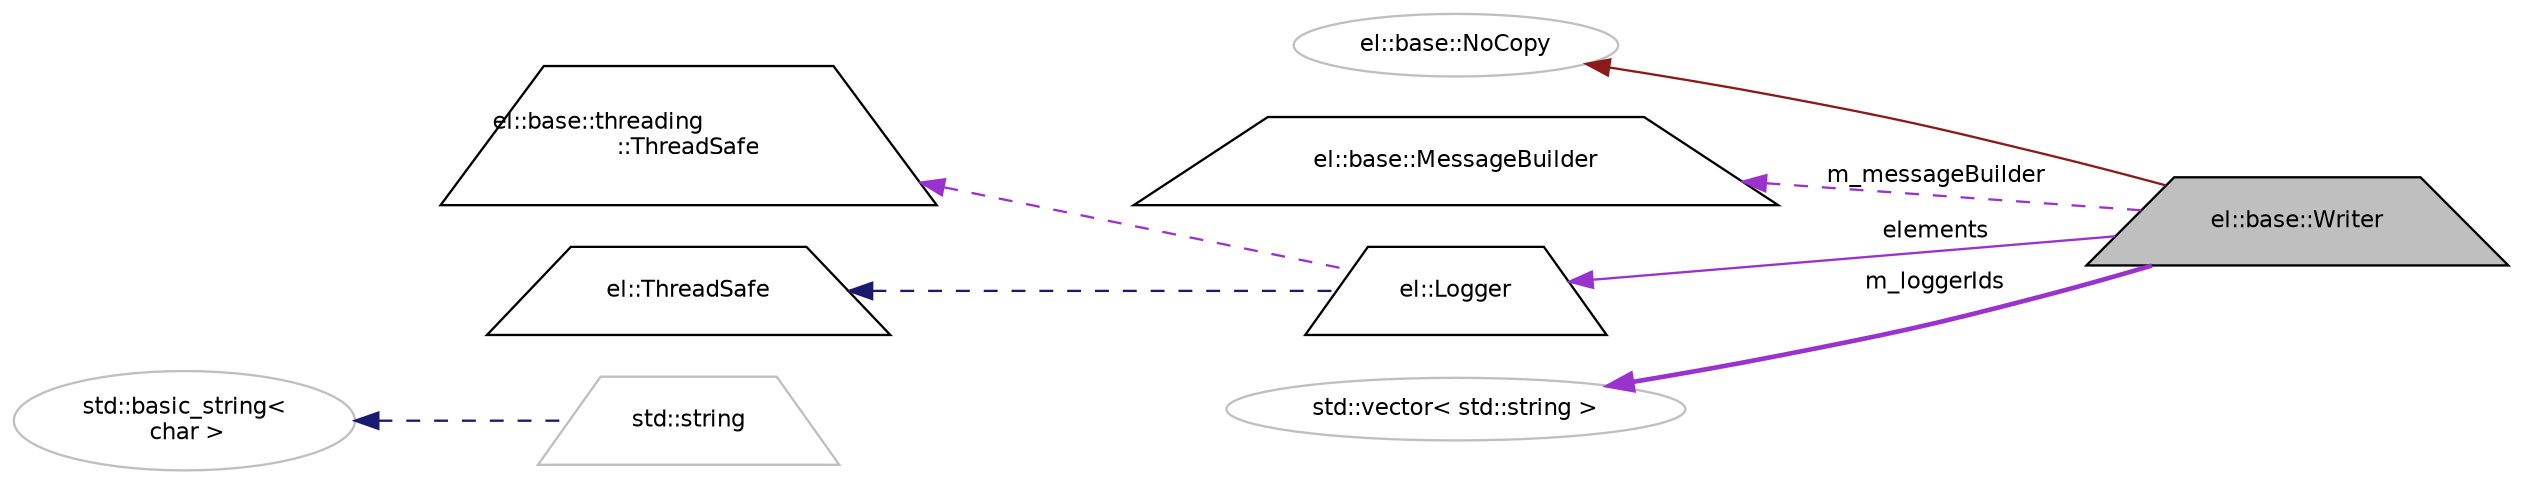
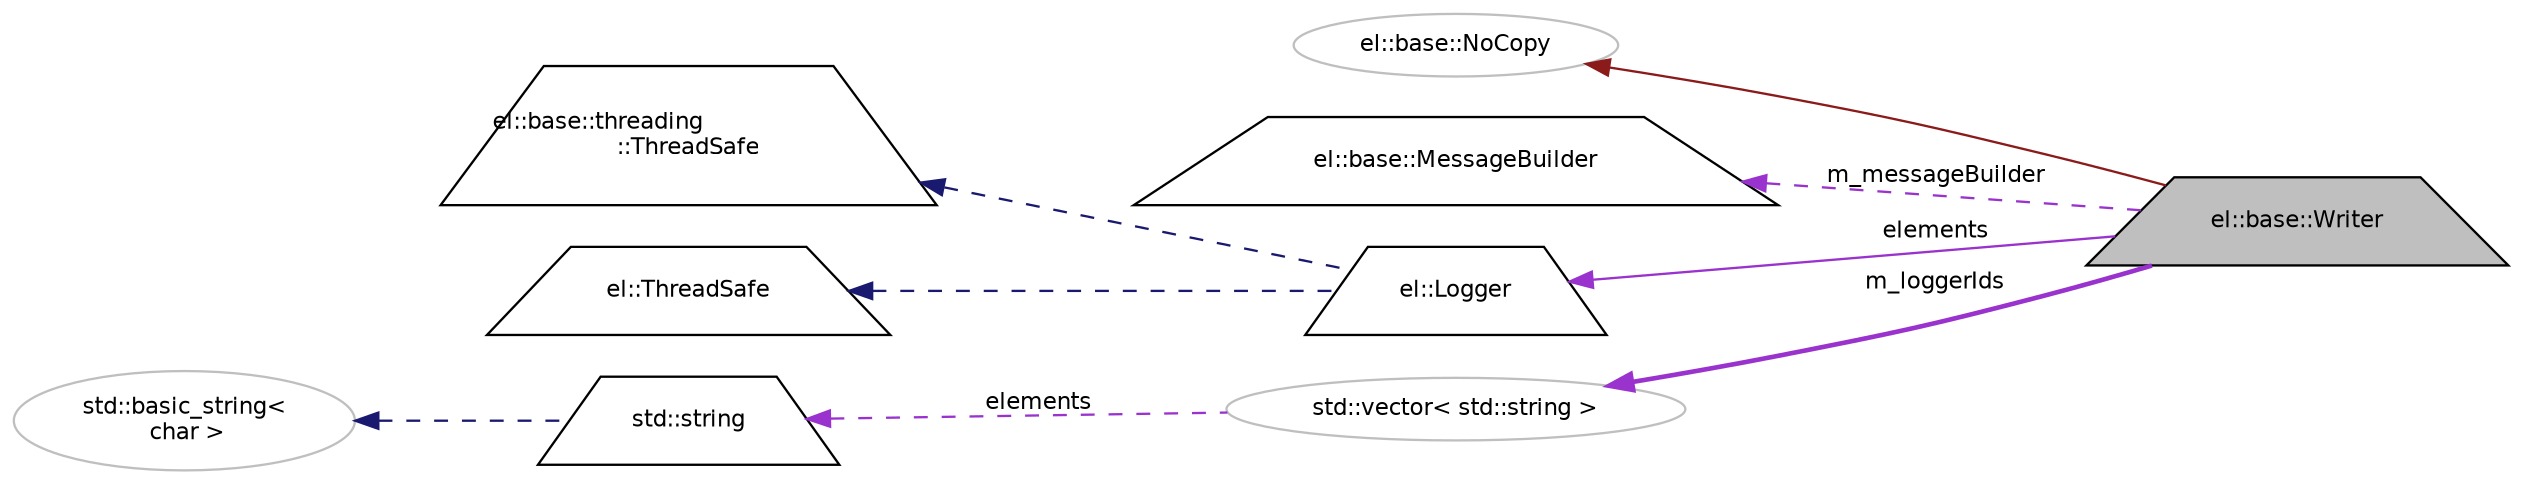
edge "el::Logger" -> "el::base::threading ::ThreadSafe": color darkorchid3 -> midnightblue
edge "std::vector< std::string >" -> "std::string": added, label "elements"
node "std::string": color grey75 -> black
